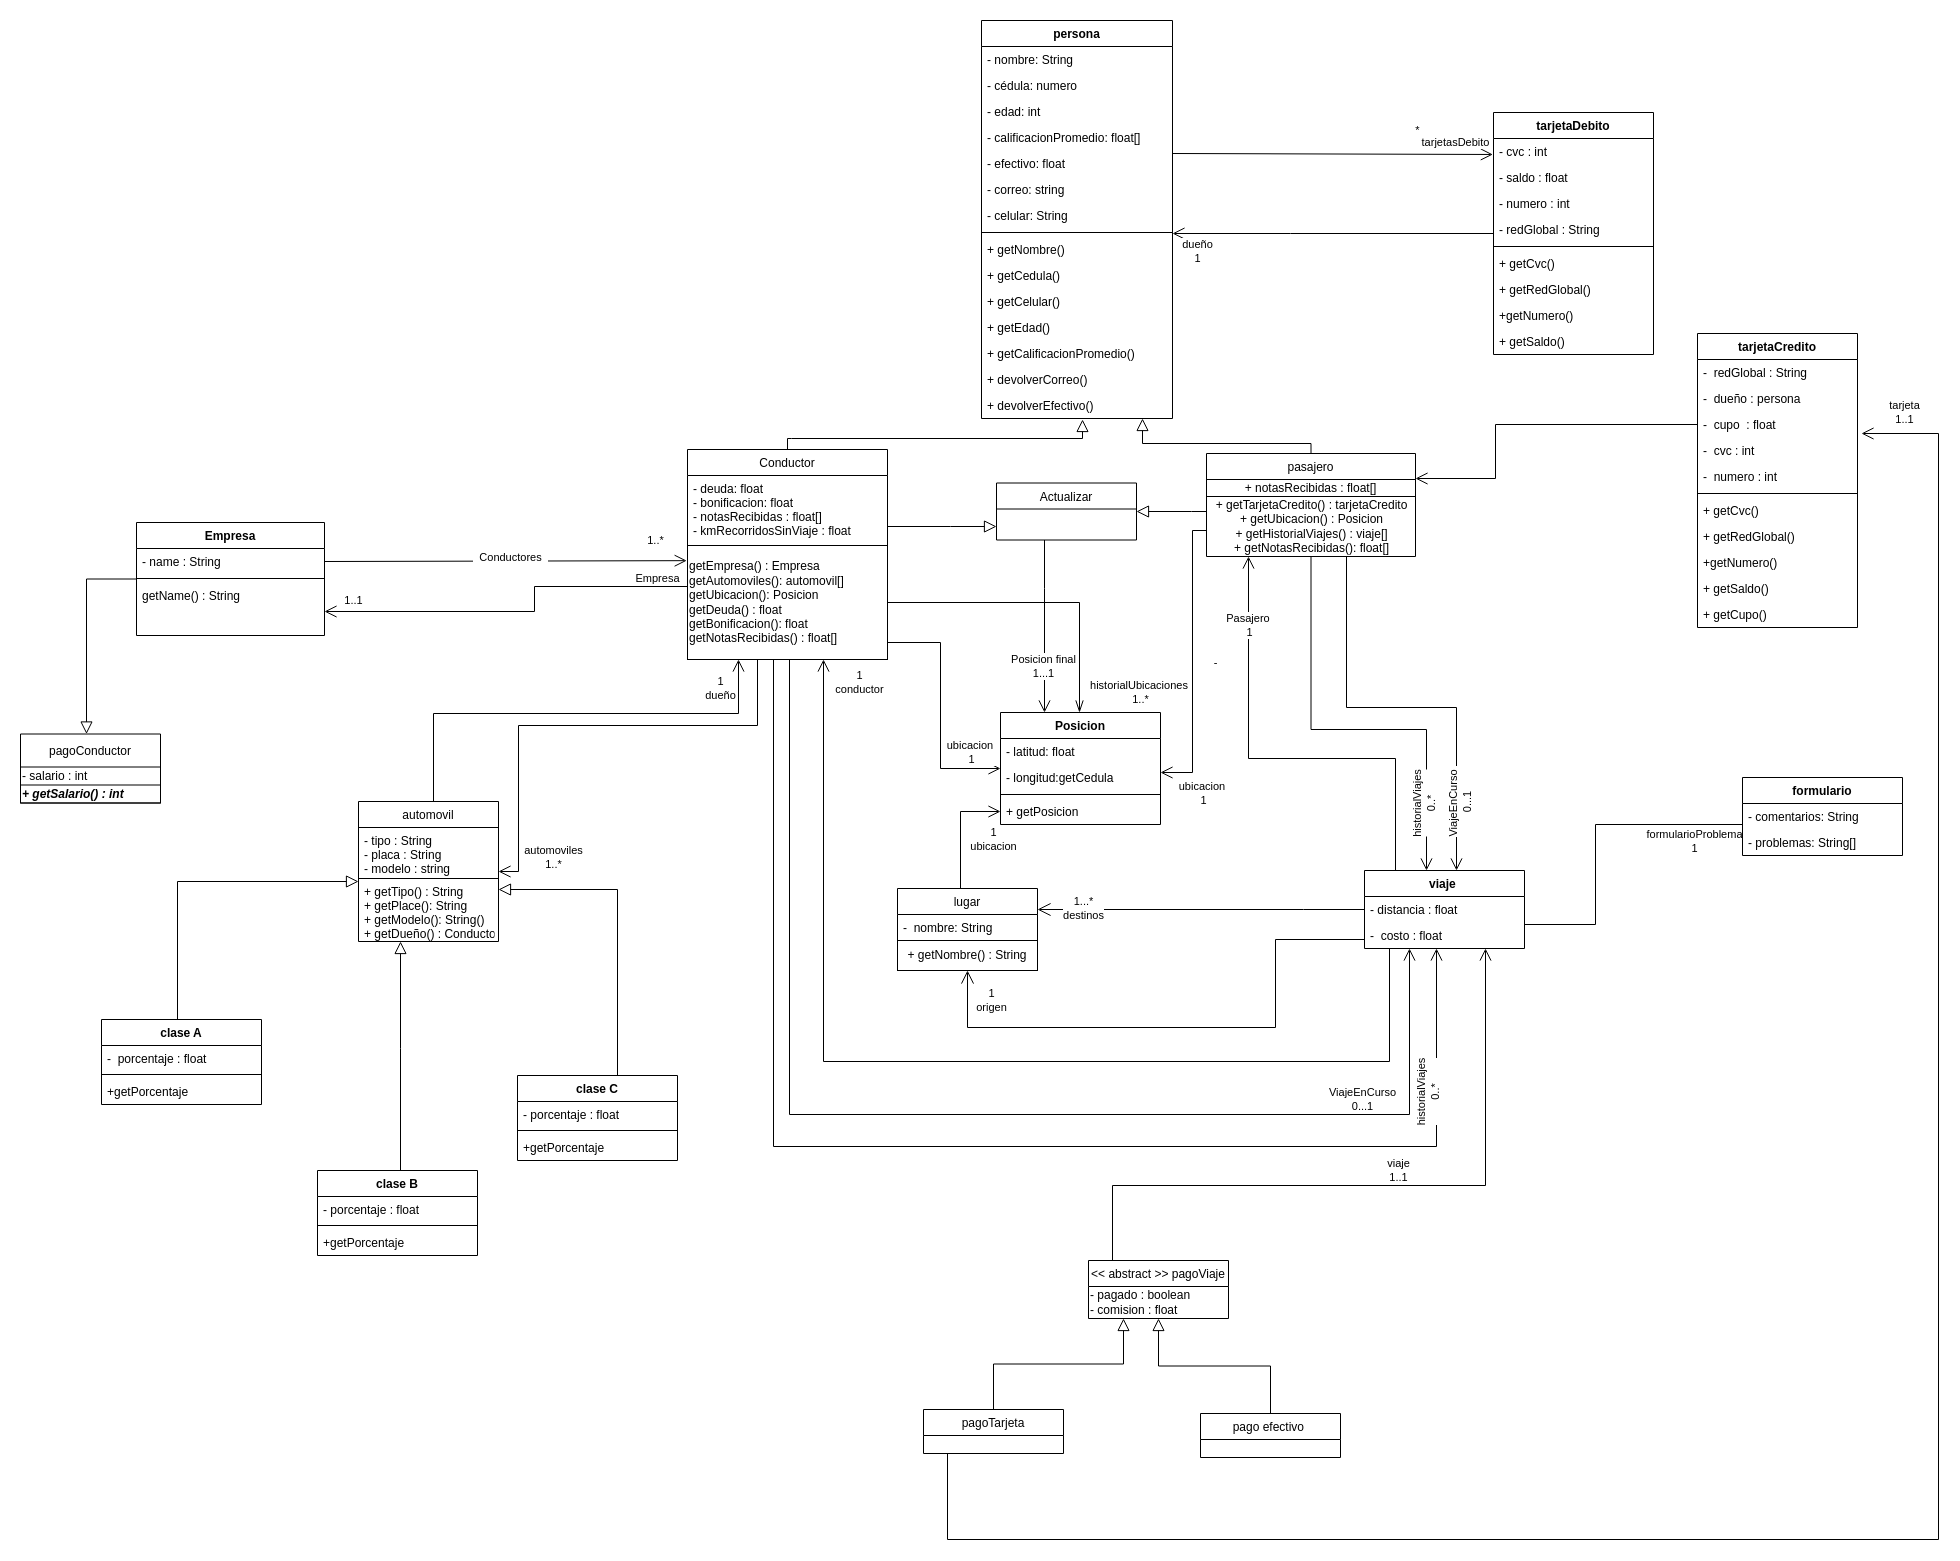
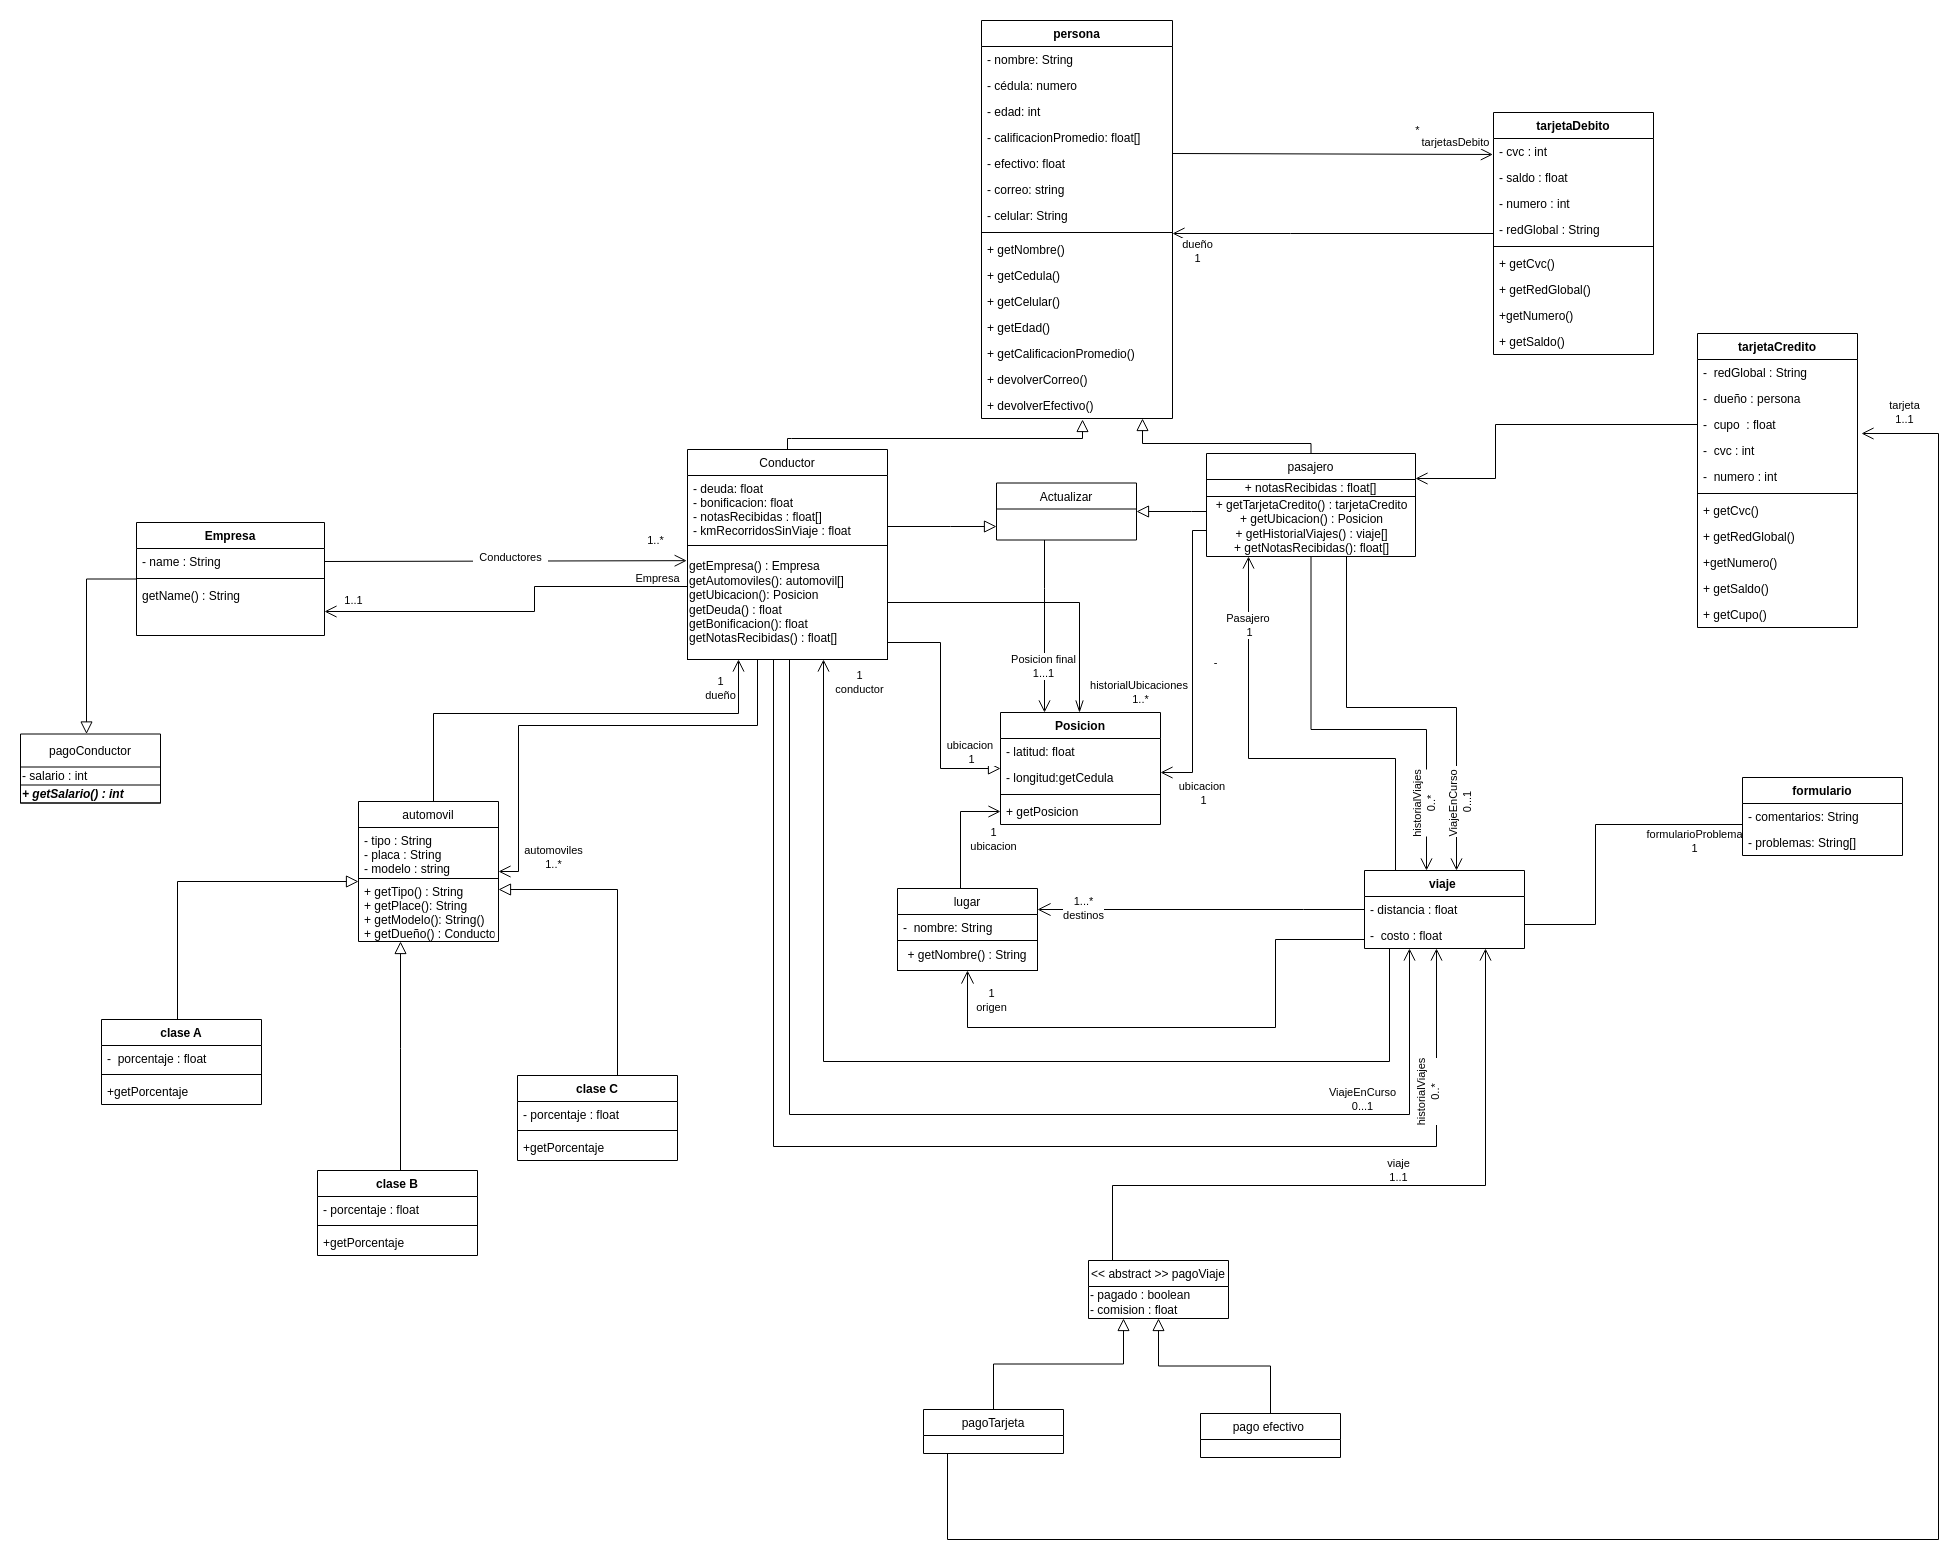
edge "Conductor" -> "Posicion": arrowhead open -> block
